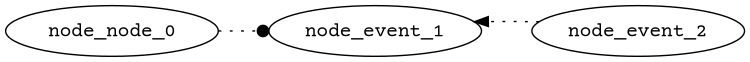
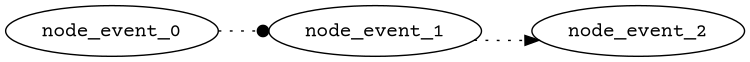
edge "node_event_2" -> "node_event_1": reversed
node "node_node_0": label "node_node_0" -> "node_event_0"
